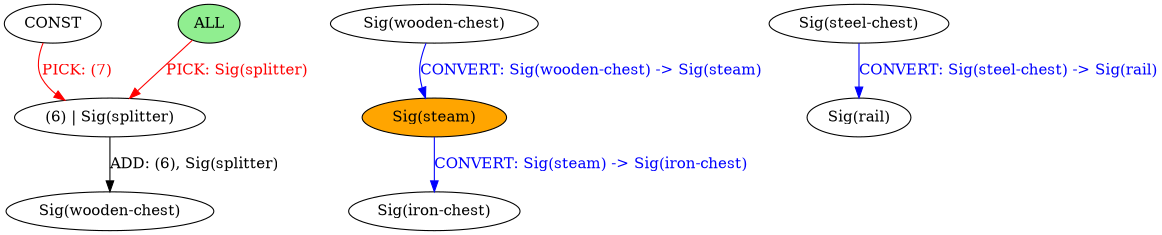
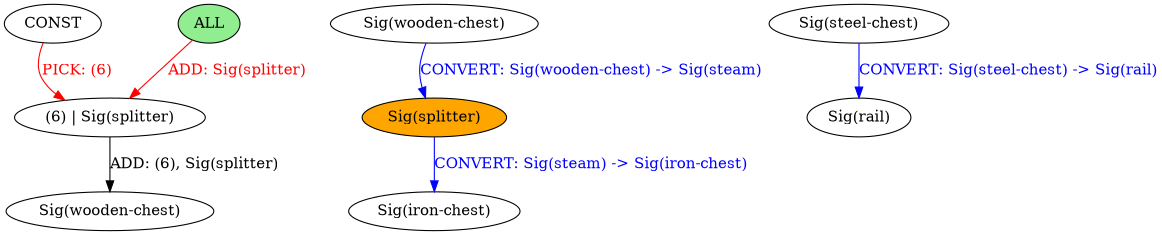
edge "CONST" -> "(6) | Sig(splitter)": label "PICK: (7)" -> "PICK: (6)"
edge "ALL" -> "(6) | Sig(splitter)": label "PICK: Sig(splitter)" -> "ADD: Sig(splitter)"
node "Sig(steam)": label "Sig(steam)" -> "Sig(splitter)"
